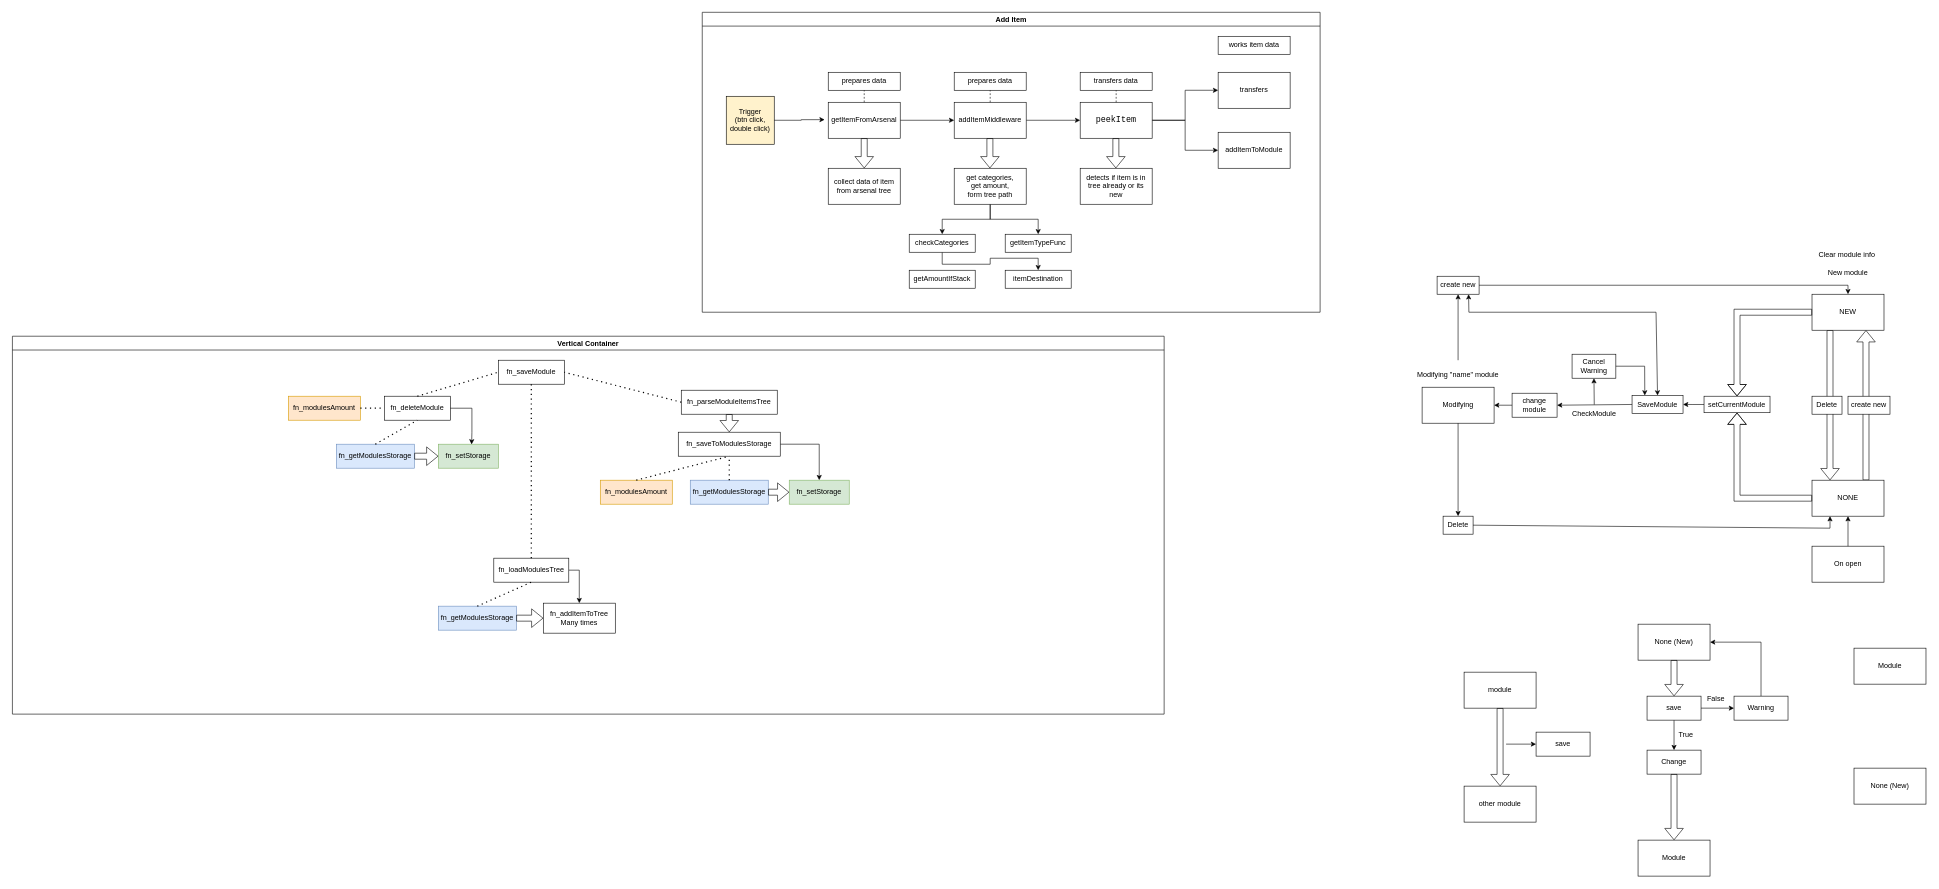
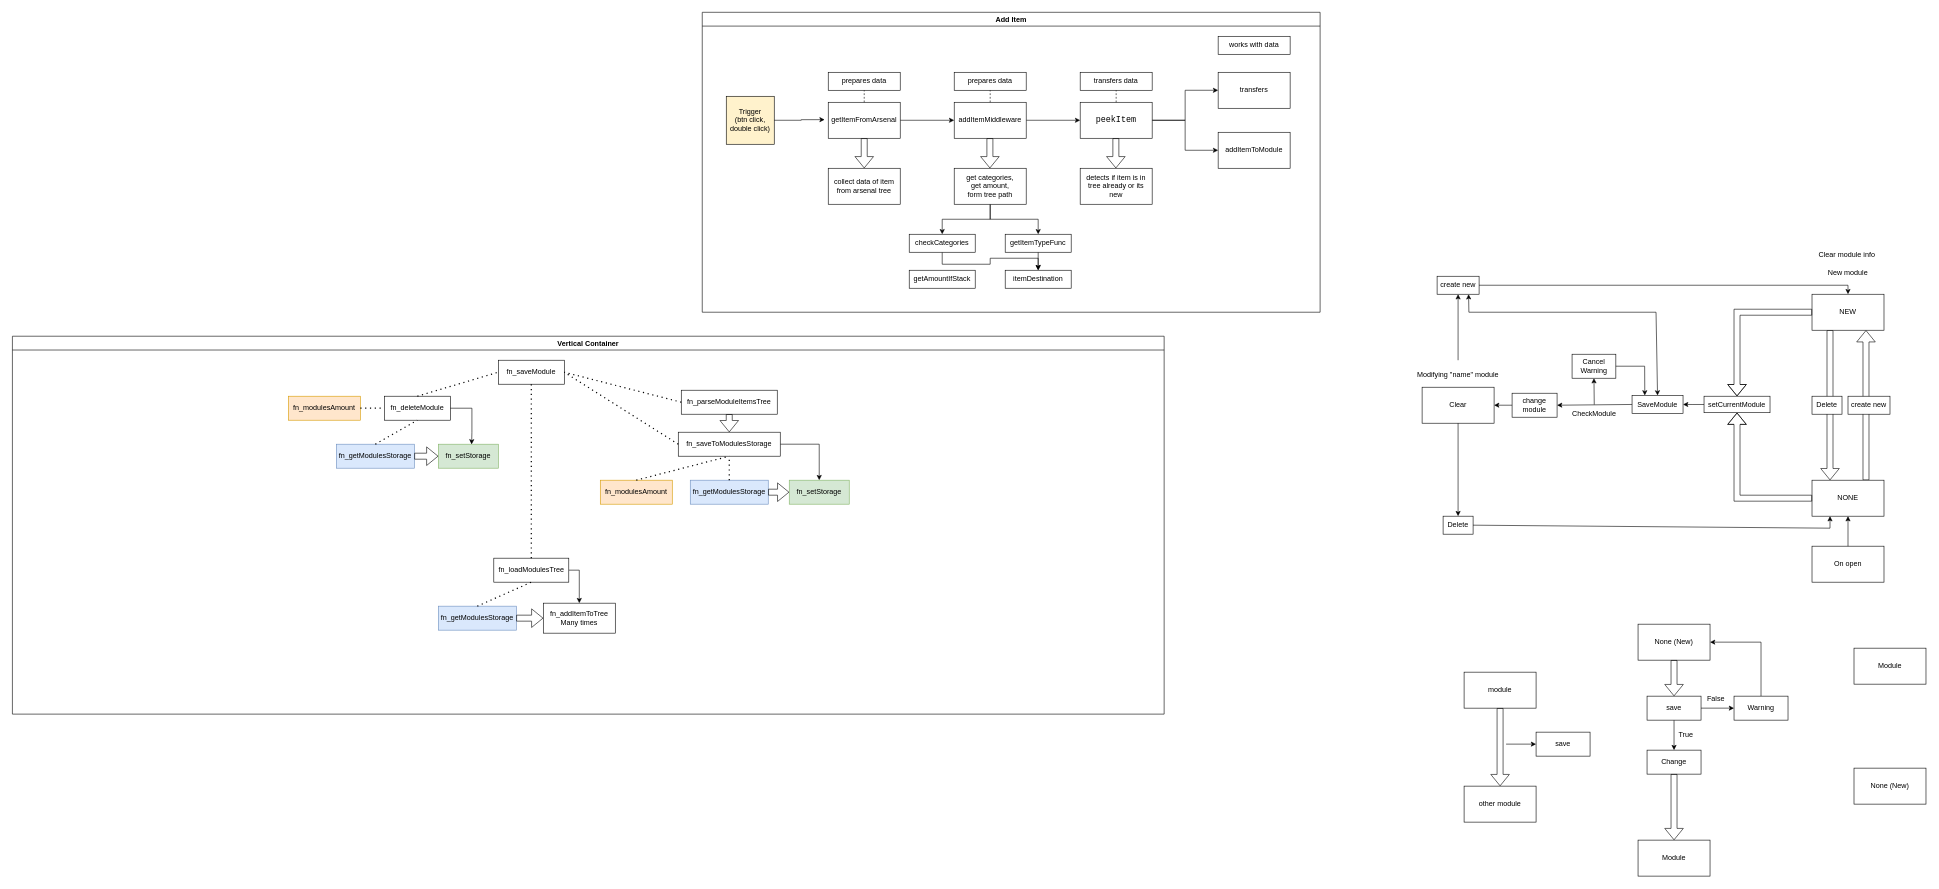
node "works item data": label "works item data" -> "works with data"
edge "getItemTypeFunc" -> "itemDestination": added
node "Modifying": label "Modifying" -> "Clear"
edge "fn_saveModule" -- "fn_saveToModulesStorage": added
